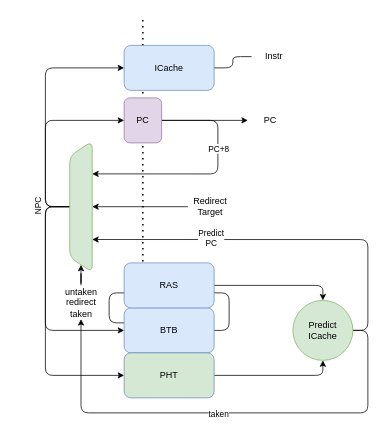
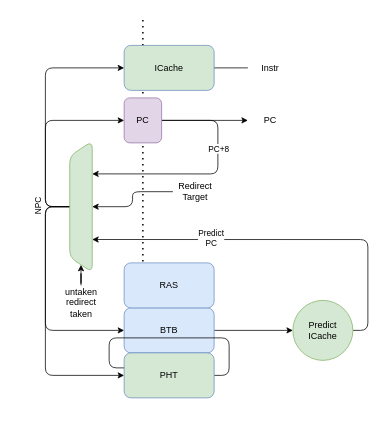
node "Instr": moved (274, 57) -> (270, 68)
node "ICache": fillcolor #dae8fc -> #d5e8d4
node "Redirect Target": moved (210, 207) -> (195, 192)
edge "RAS" -> "Predict ICache": removed
edge "BTB" -> "RAS": now "BTB" -> "Predict ICache"
edge "PHT" -> "Predict ICache": now "PHT" -> "BTB"
edge "Predict ICache" -> "untaken redirect taken": removed, label "taken"
